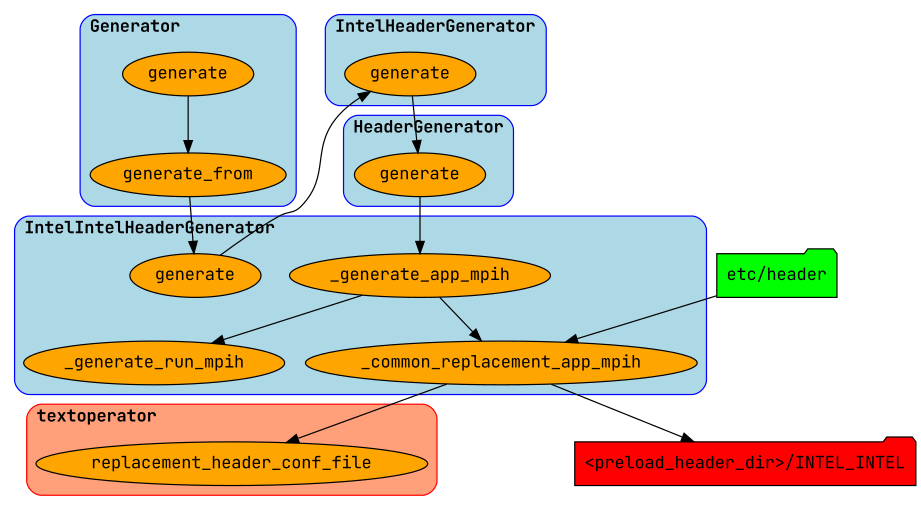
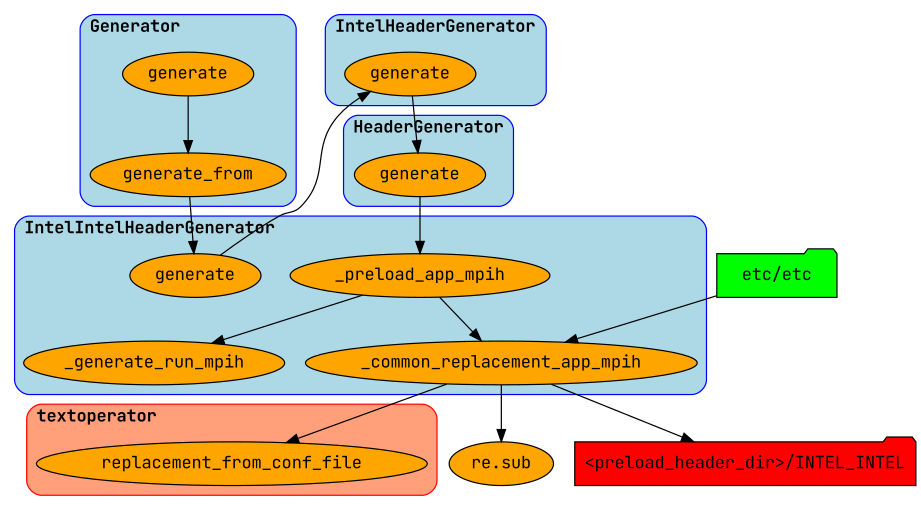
node "_generate_app_mpih": label "_generate_app_mpih" -> "_preload_app_mpih"
node "etc/header": label "etc/header" -> "etc/etc"
node "replacement_header_conf_file": label "replacement_header_conf_file" -> "replacement_from_conf_file"
node "re.sub": added
